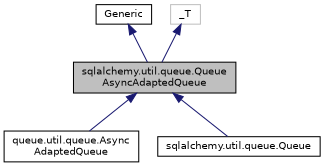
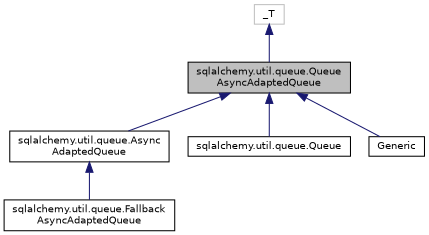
edge "sqlalchemy.util.queue.Queue AsyncAdaptedQueue" -> "Generic": reversed
node "queue.util.queue.Async AdaptedQueue": label "queue.util.queue.Async AdaptedQueue" -> "sqlalchemy.util.queue.Async AdaptedQueue"
node "sqlalchemy.util.queue.Fallback AsyncAdaptedQueue": added
